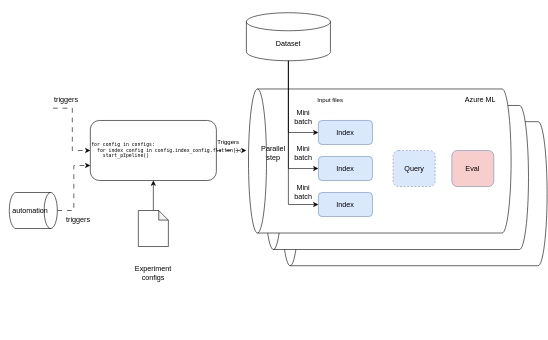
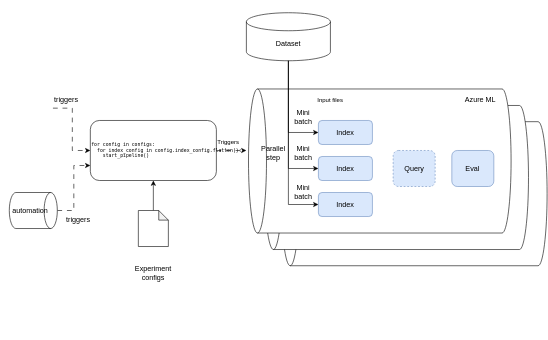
node "Eval": fillcolor #f8cecc -> #dae8fc
